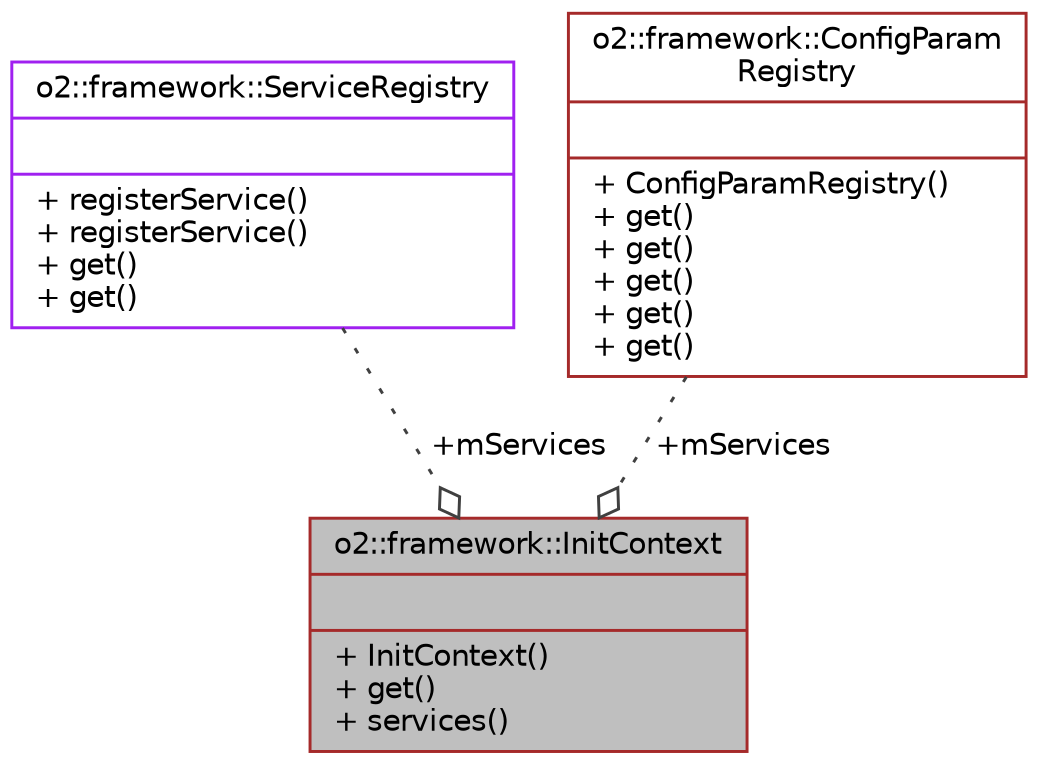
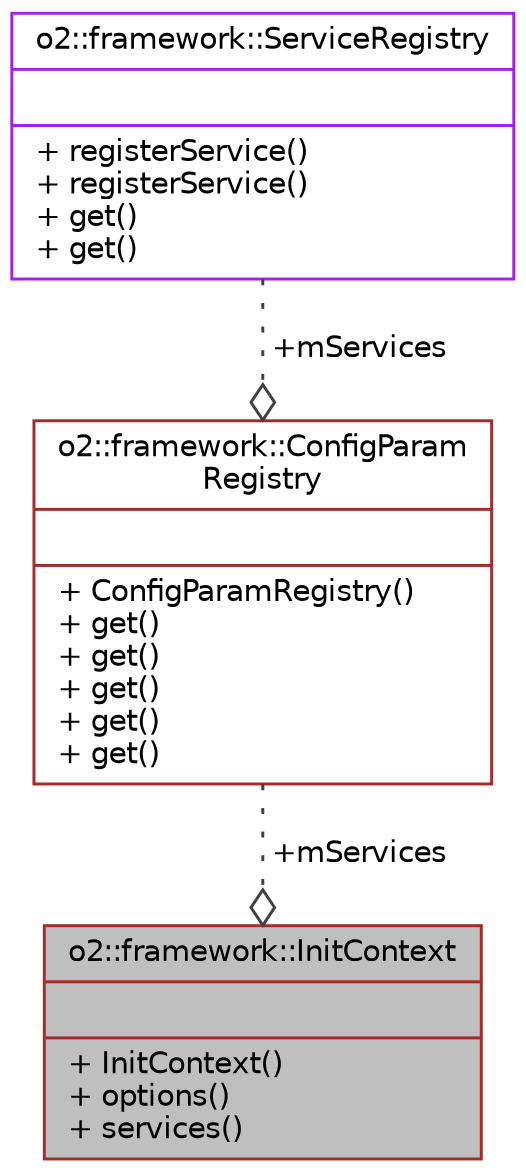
edge "o2::framework::ServiceRegistry" -> "o2::framework::InitContext": now "o2::framework::ServiceRegistry" -> "o2::framework::ConfigParam"
node "o2::framework::InitContext": text "+ get()" -> "+ options()"
